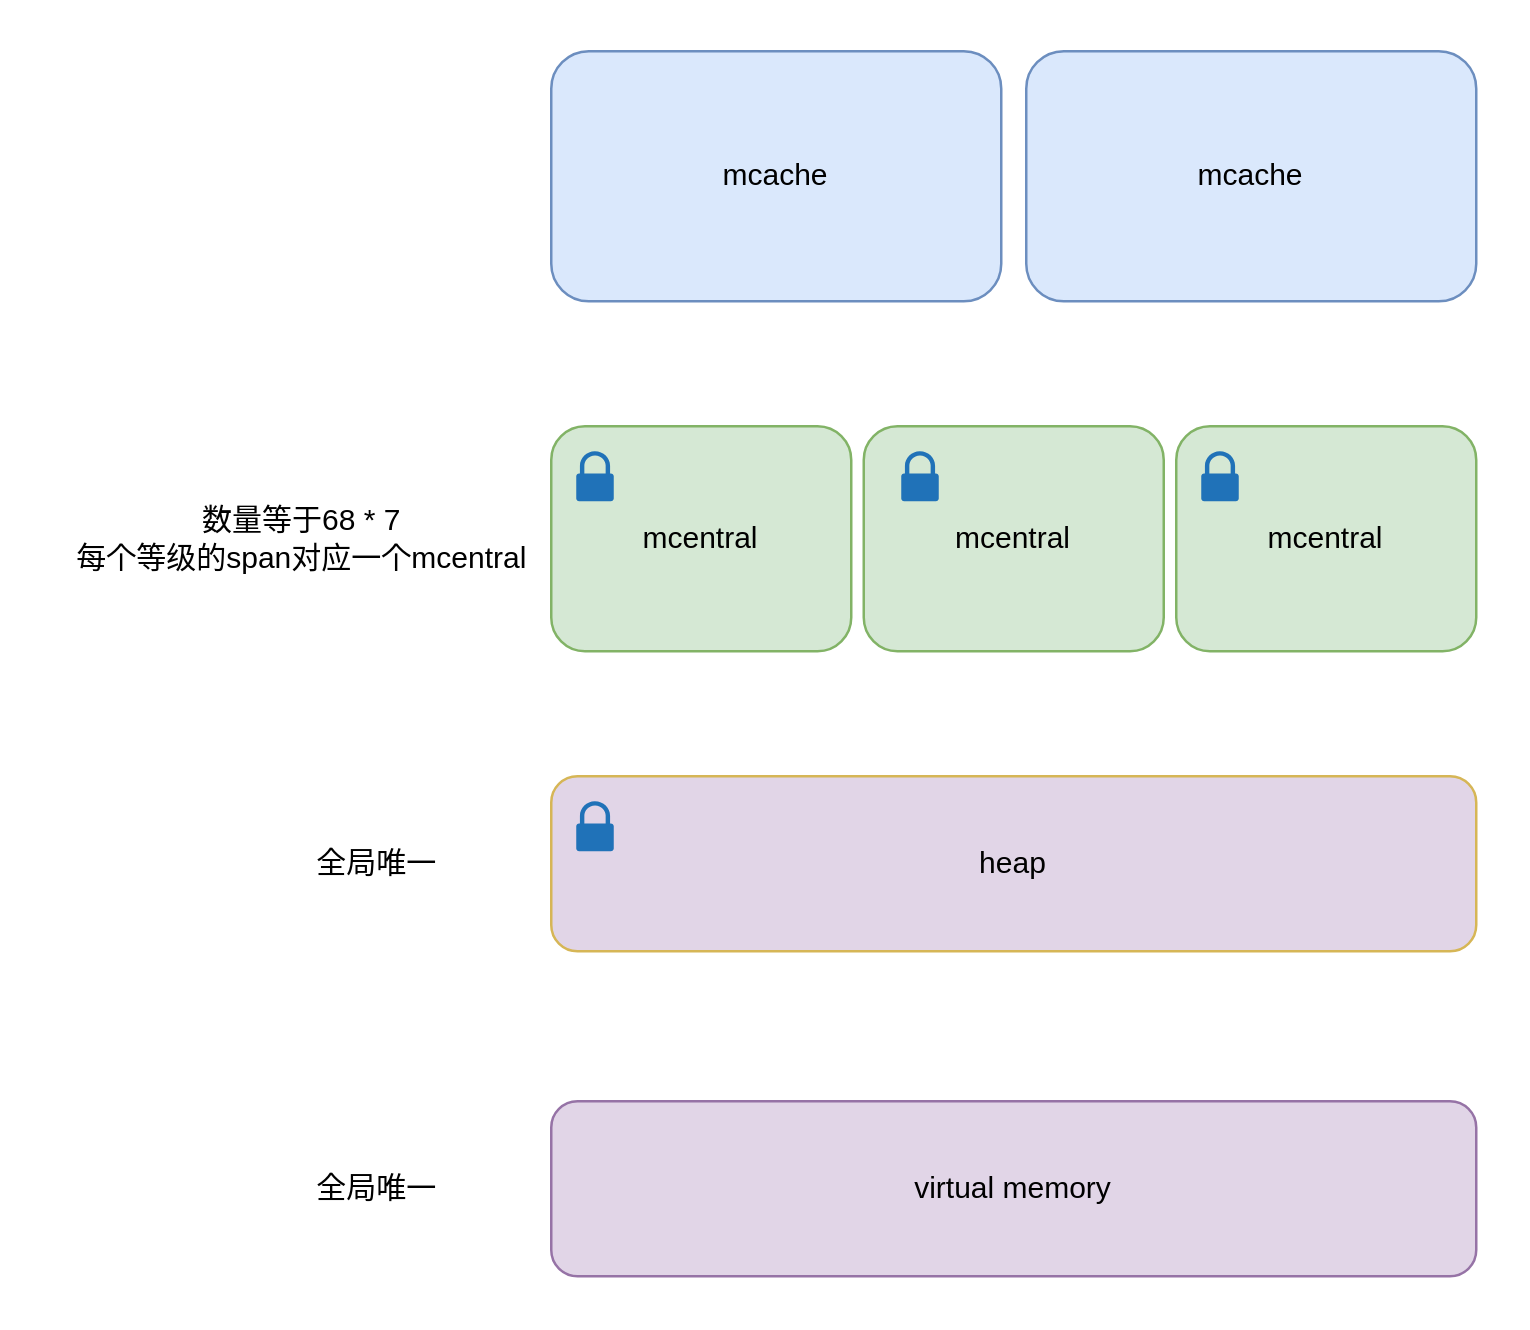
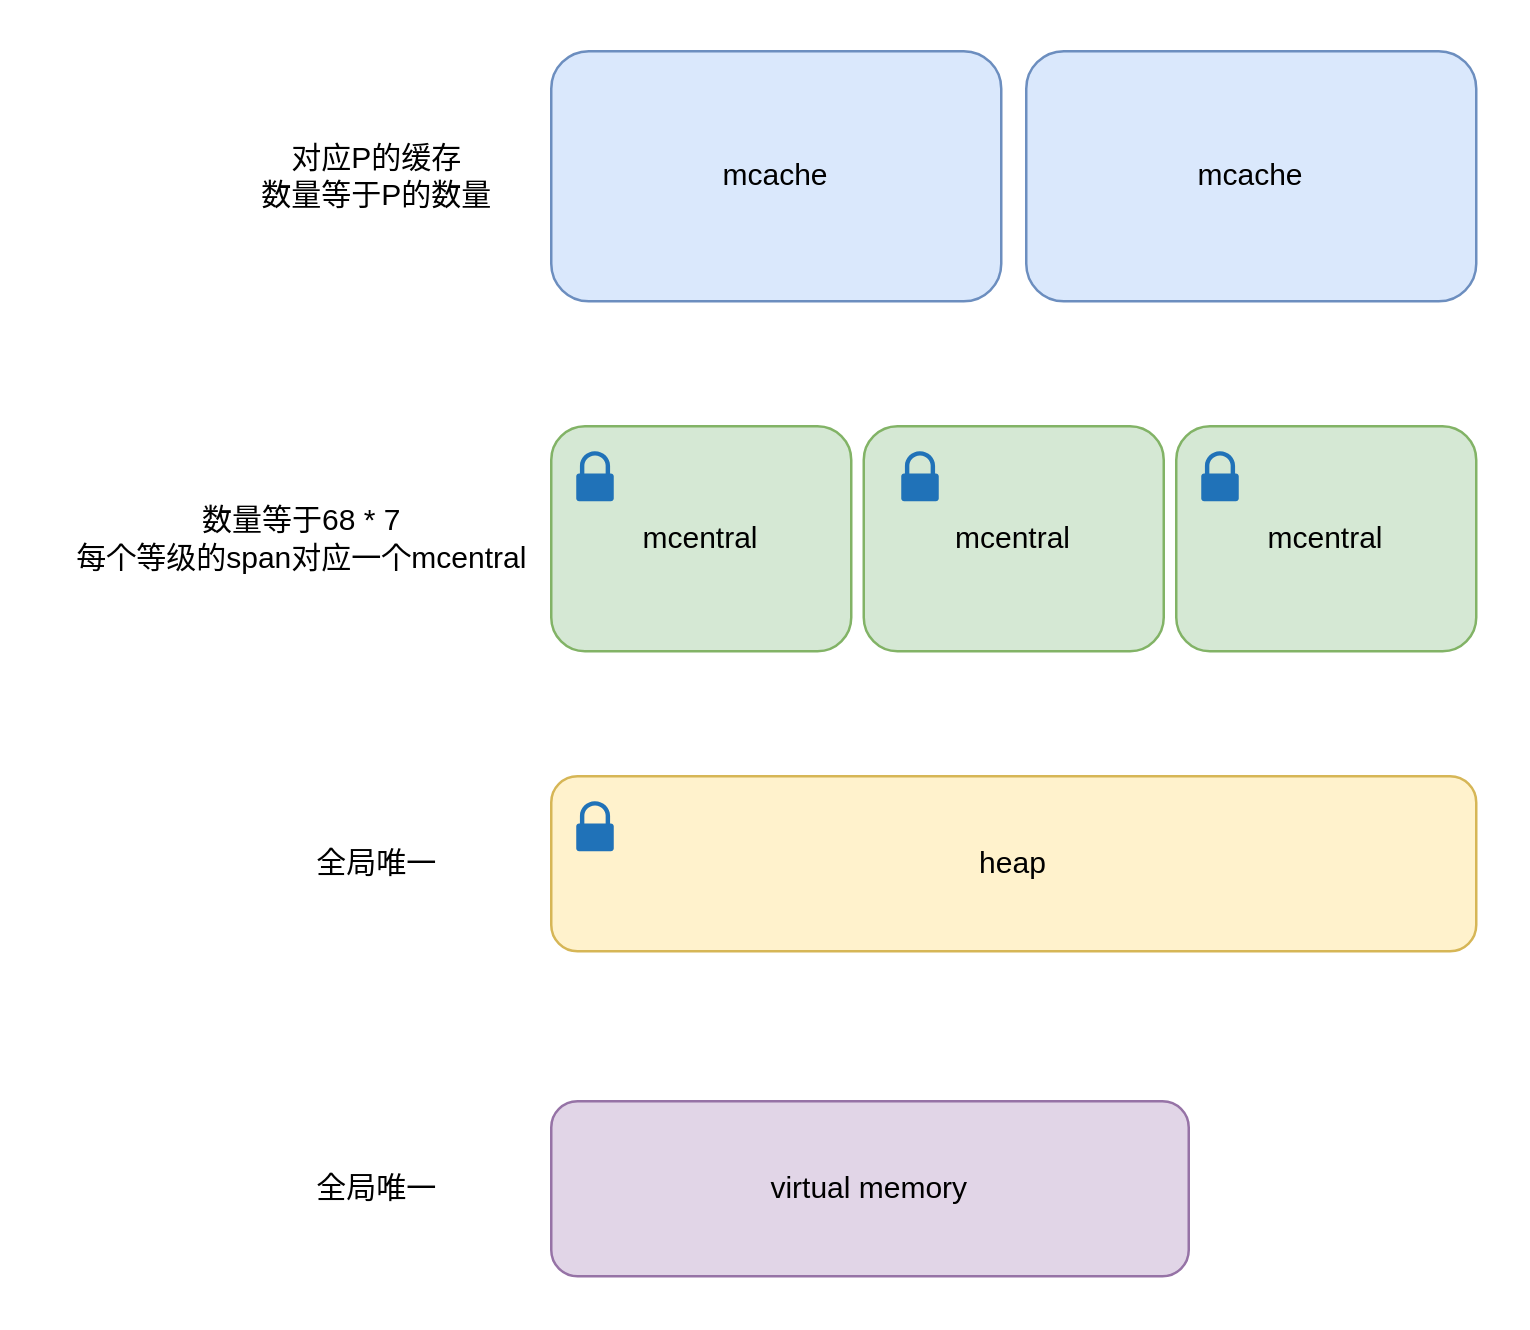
node "对应P的缓存 数量等于P的数量": added
node "heap": fillcolor #e1d5e7 -> #fff2cc
node "virtual memory": size 925x175 -> 638x175
